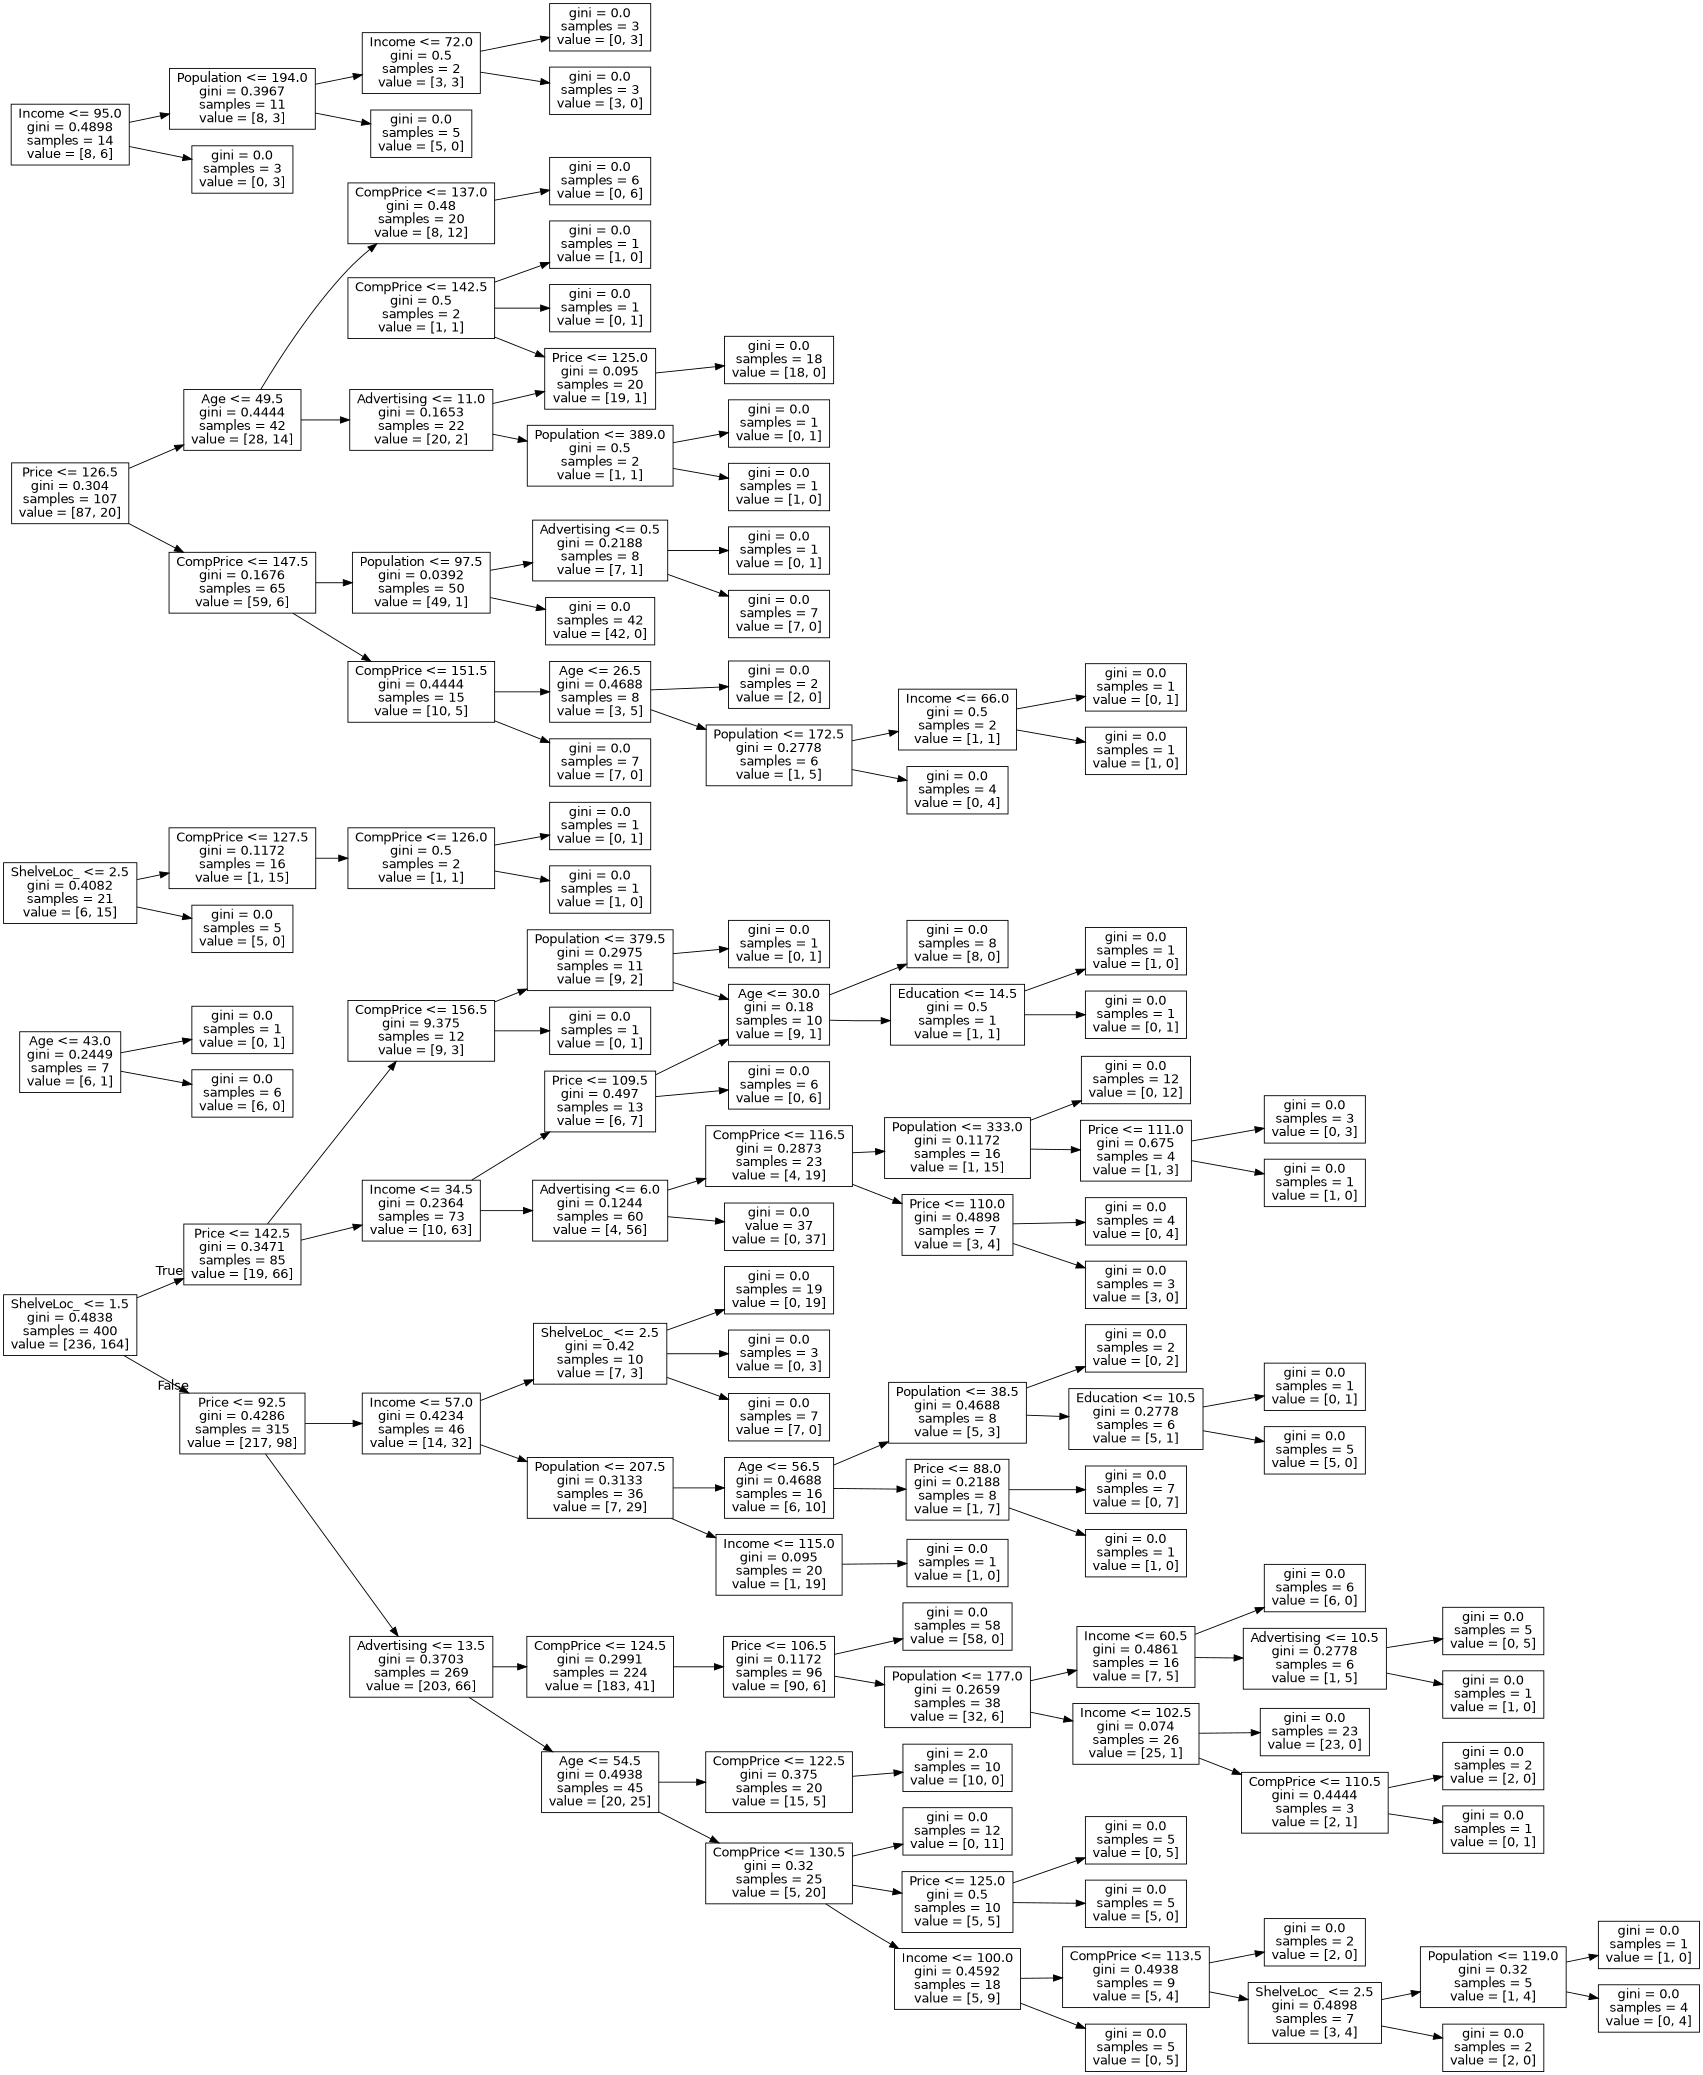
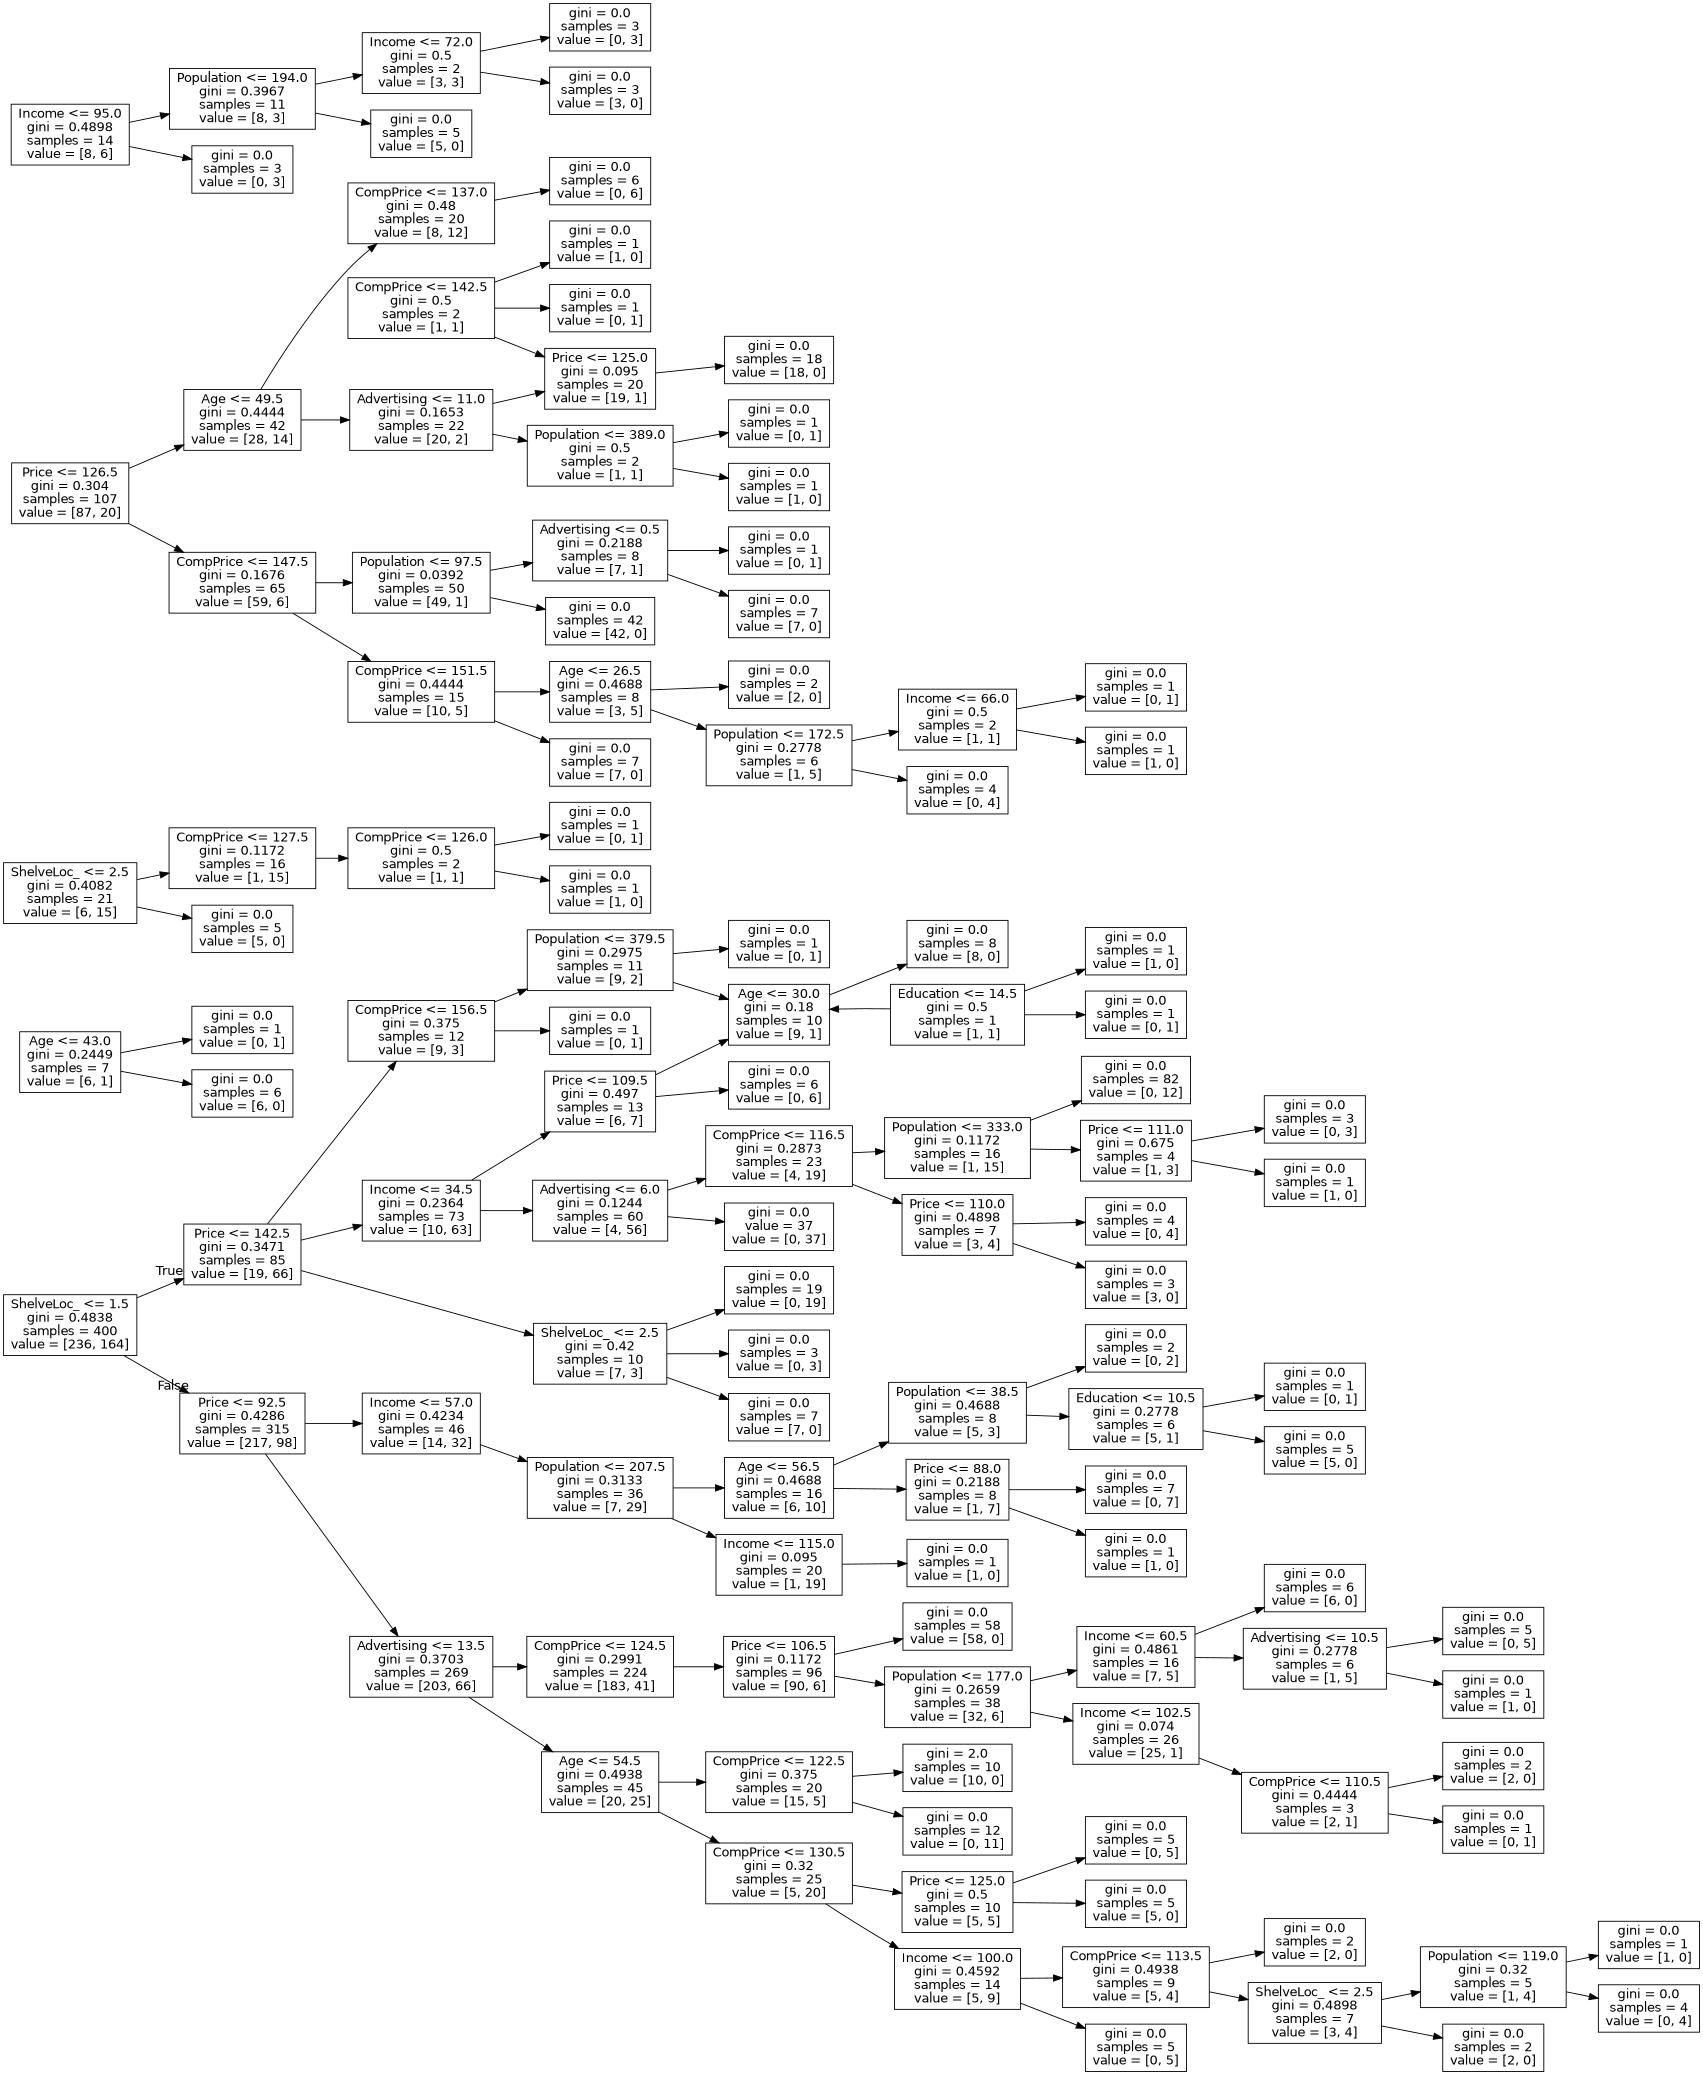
edge "Age <= 30.0 gini = 0.18 samples = 10 value = [9, 1]" -> "Education <= 14.5 gini = 0.5 samples = 1 value = [1, 1]": reversed
node "CompPrice <= 156.5 gini = 9.375 samples = 12 value = [9, 3]": label "CompPrice <= 156.5 gini = 9.375 samples = 12 value = [9, 3]" -> "CompPrice <= 156.5 gini = 0.375 samples = 12 value = [9, 3]"
node "gini = 0.0 samples = 12 value = [0, 12]": label "gini = 0.0 samples = 12 value = [0, 12]" -> "gini = 0.0 samples = 82 value = [0, 12]"
edge "Income <= 57.0 gini = 0.4234 samples = 46 value = [14, 32]" -> "ShelveLoc_ <= 2.5 gini = 0.42 samples = 10 value = [7, 3]": now "Price <= 142.5 gini = 0.3471 samples = 85 value = [19, 66]" -> "ShelveLoc_ <= 2.5 gini = 0.42 samples = 10 value = [7, 3]"
node "gini = 0.0 samples = 23 value = [23, 0]": removed
edge "CompPrice <= 130.5 gini = 0.32 samples = 25 value = [5, 20]" -> "gini = 0.0 samples = 12 value = [0, 11]": now "CompPrice <= 122.5 gini = 0.375 samples = 20 value = [15, 5]" -> "gini = 0.0 samples = 12 value = [0, 11]"
node "Income <= 100.0 gini = 0.4592 samples = 18 value = [5, 9]": label "Income <= 100.0 gini = 0.4592 samples = 18 value = [5, 9]" -> "Income <= 100.0 gini = 0.4592 samples = 14 value = [5, 9]"
